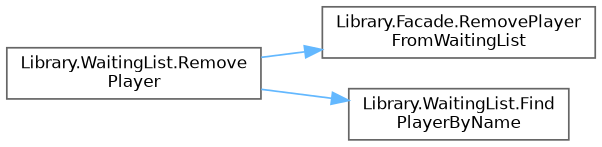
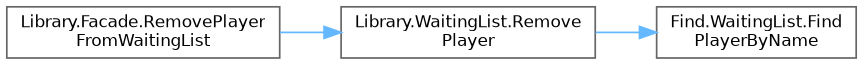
edge "Library.WaitingList.Remove Player" -> "Library.Facade.RemovePlayer FromWaitingList": reversed
node "Library.WaitingList.Find PlayerByName": label "Library.WaitingList.Find PlayerByName" -> "Find.WaitingList.Find PlayerByName"
